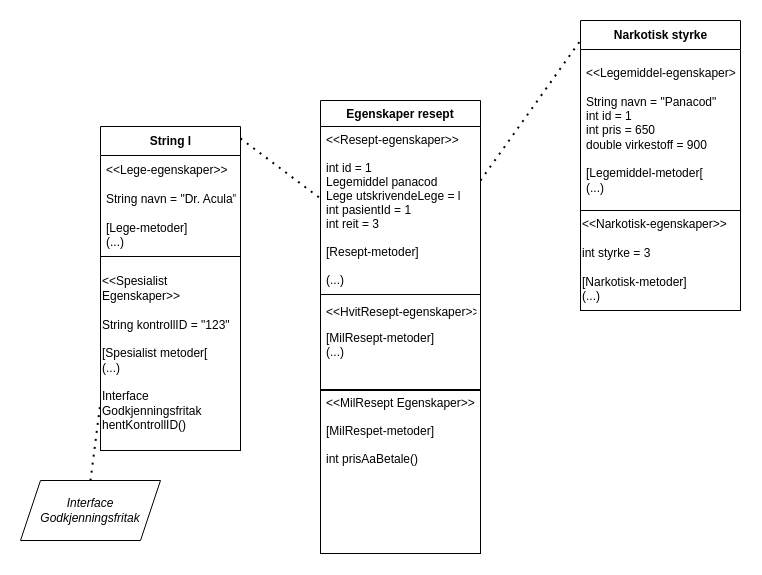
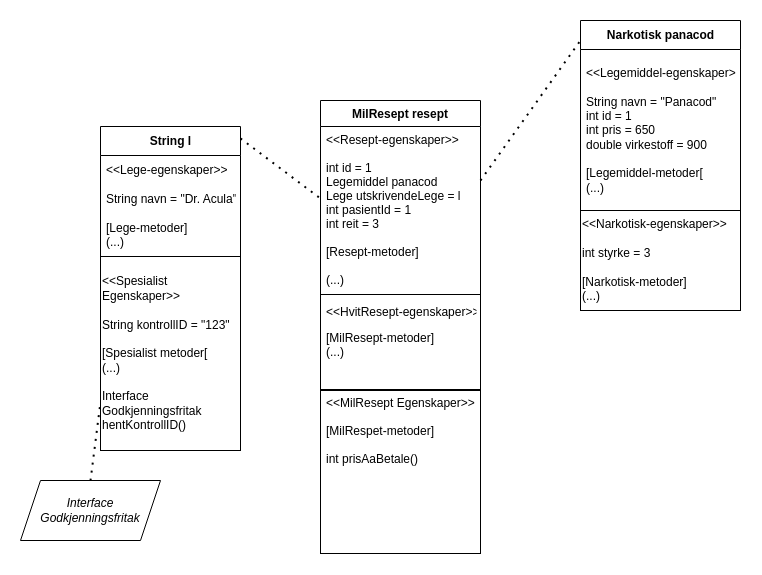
node "Narkotisk styrke": label "Narkotisk styrke" -> "Narkotisk panacod"
node "Egenskaper resept": label "Egenskaper resept" -> "MilResept resept"
